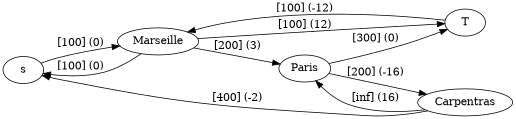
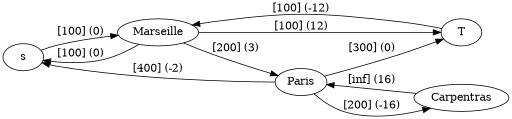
edge "Carpentras" -> "s": now "Paris" -> "s"
